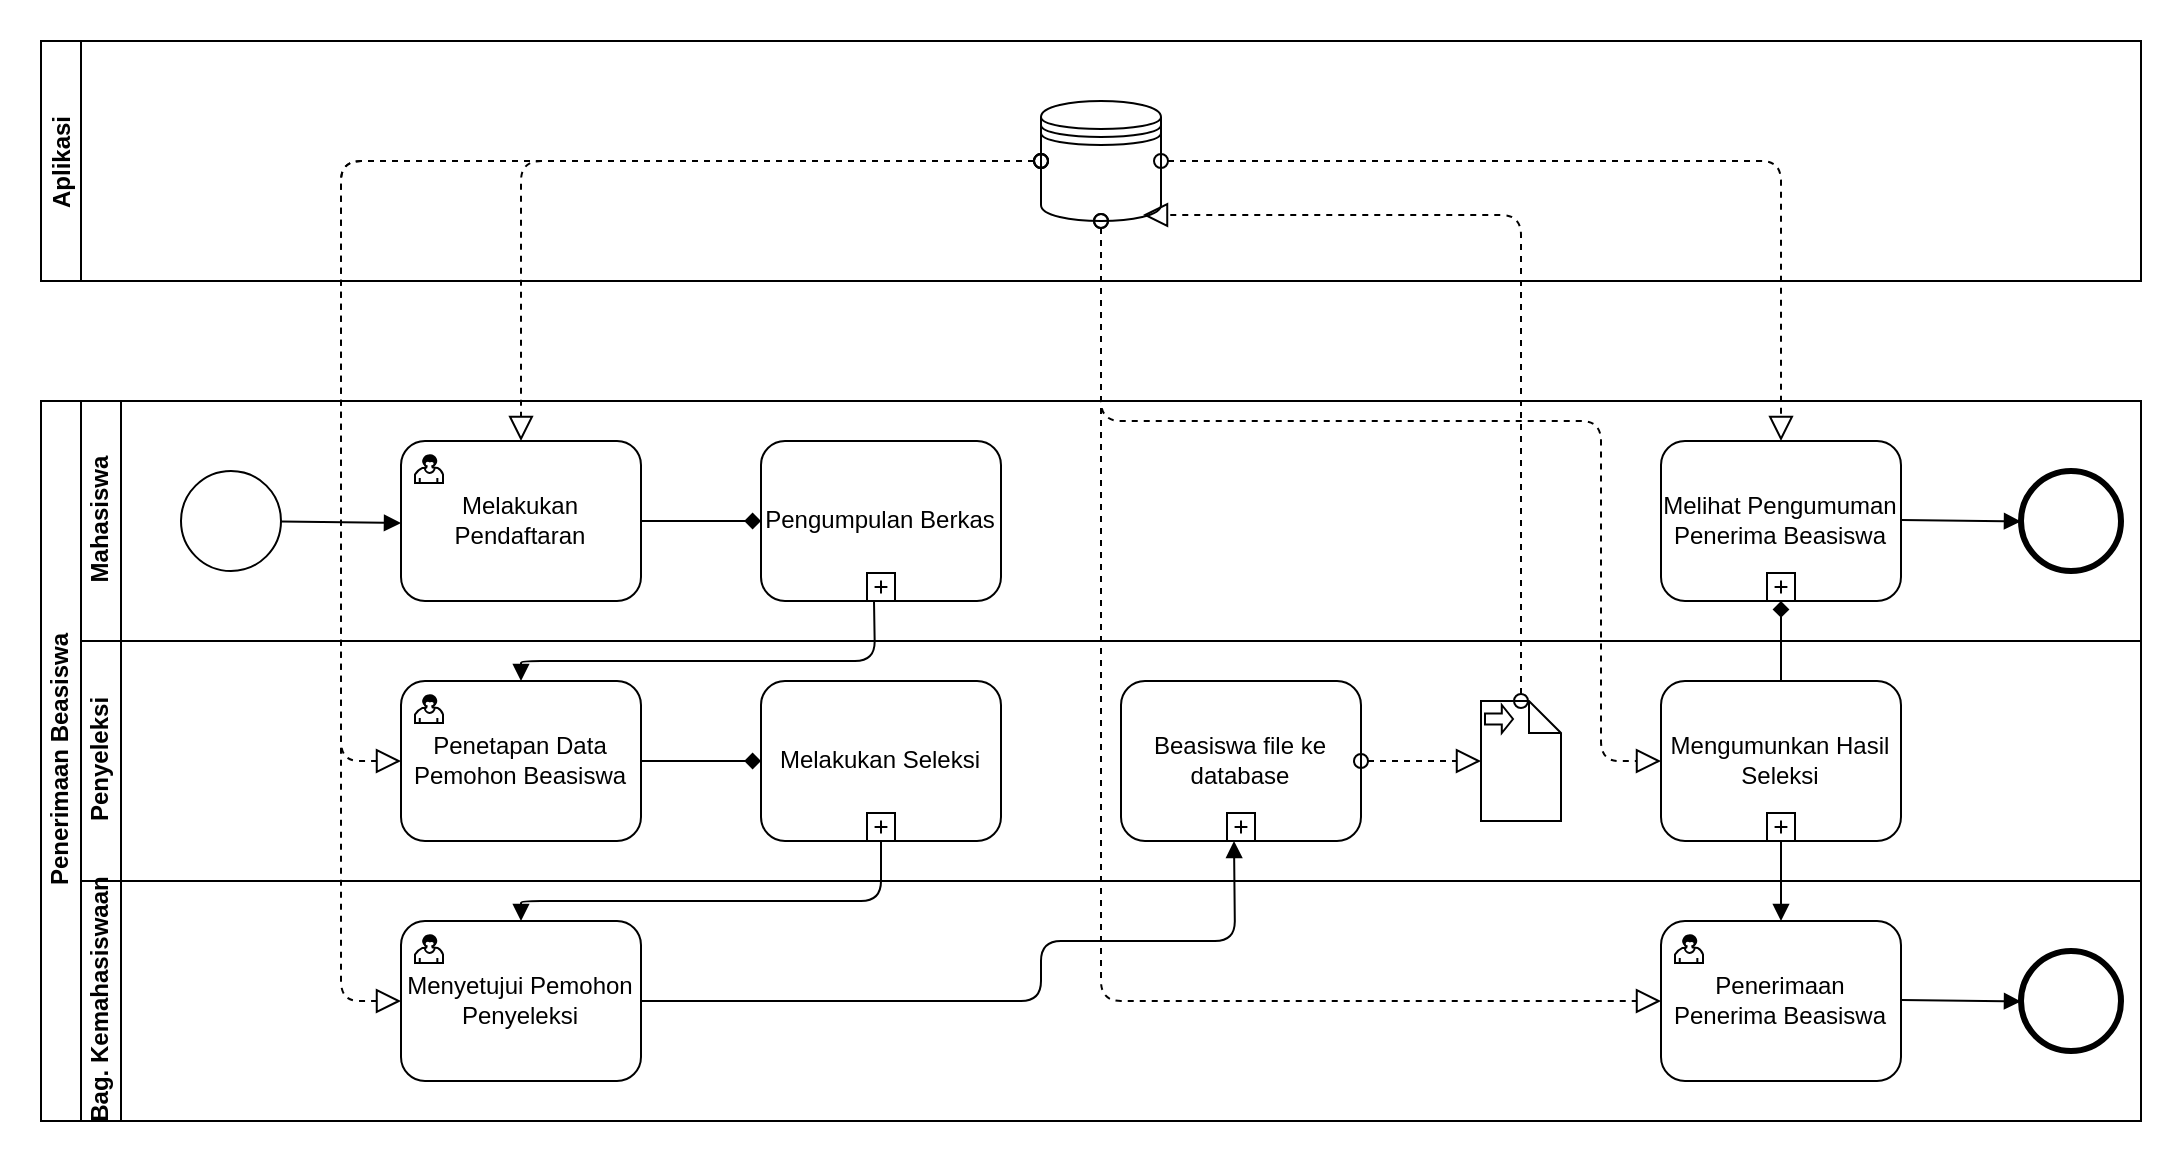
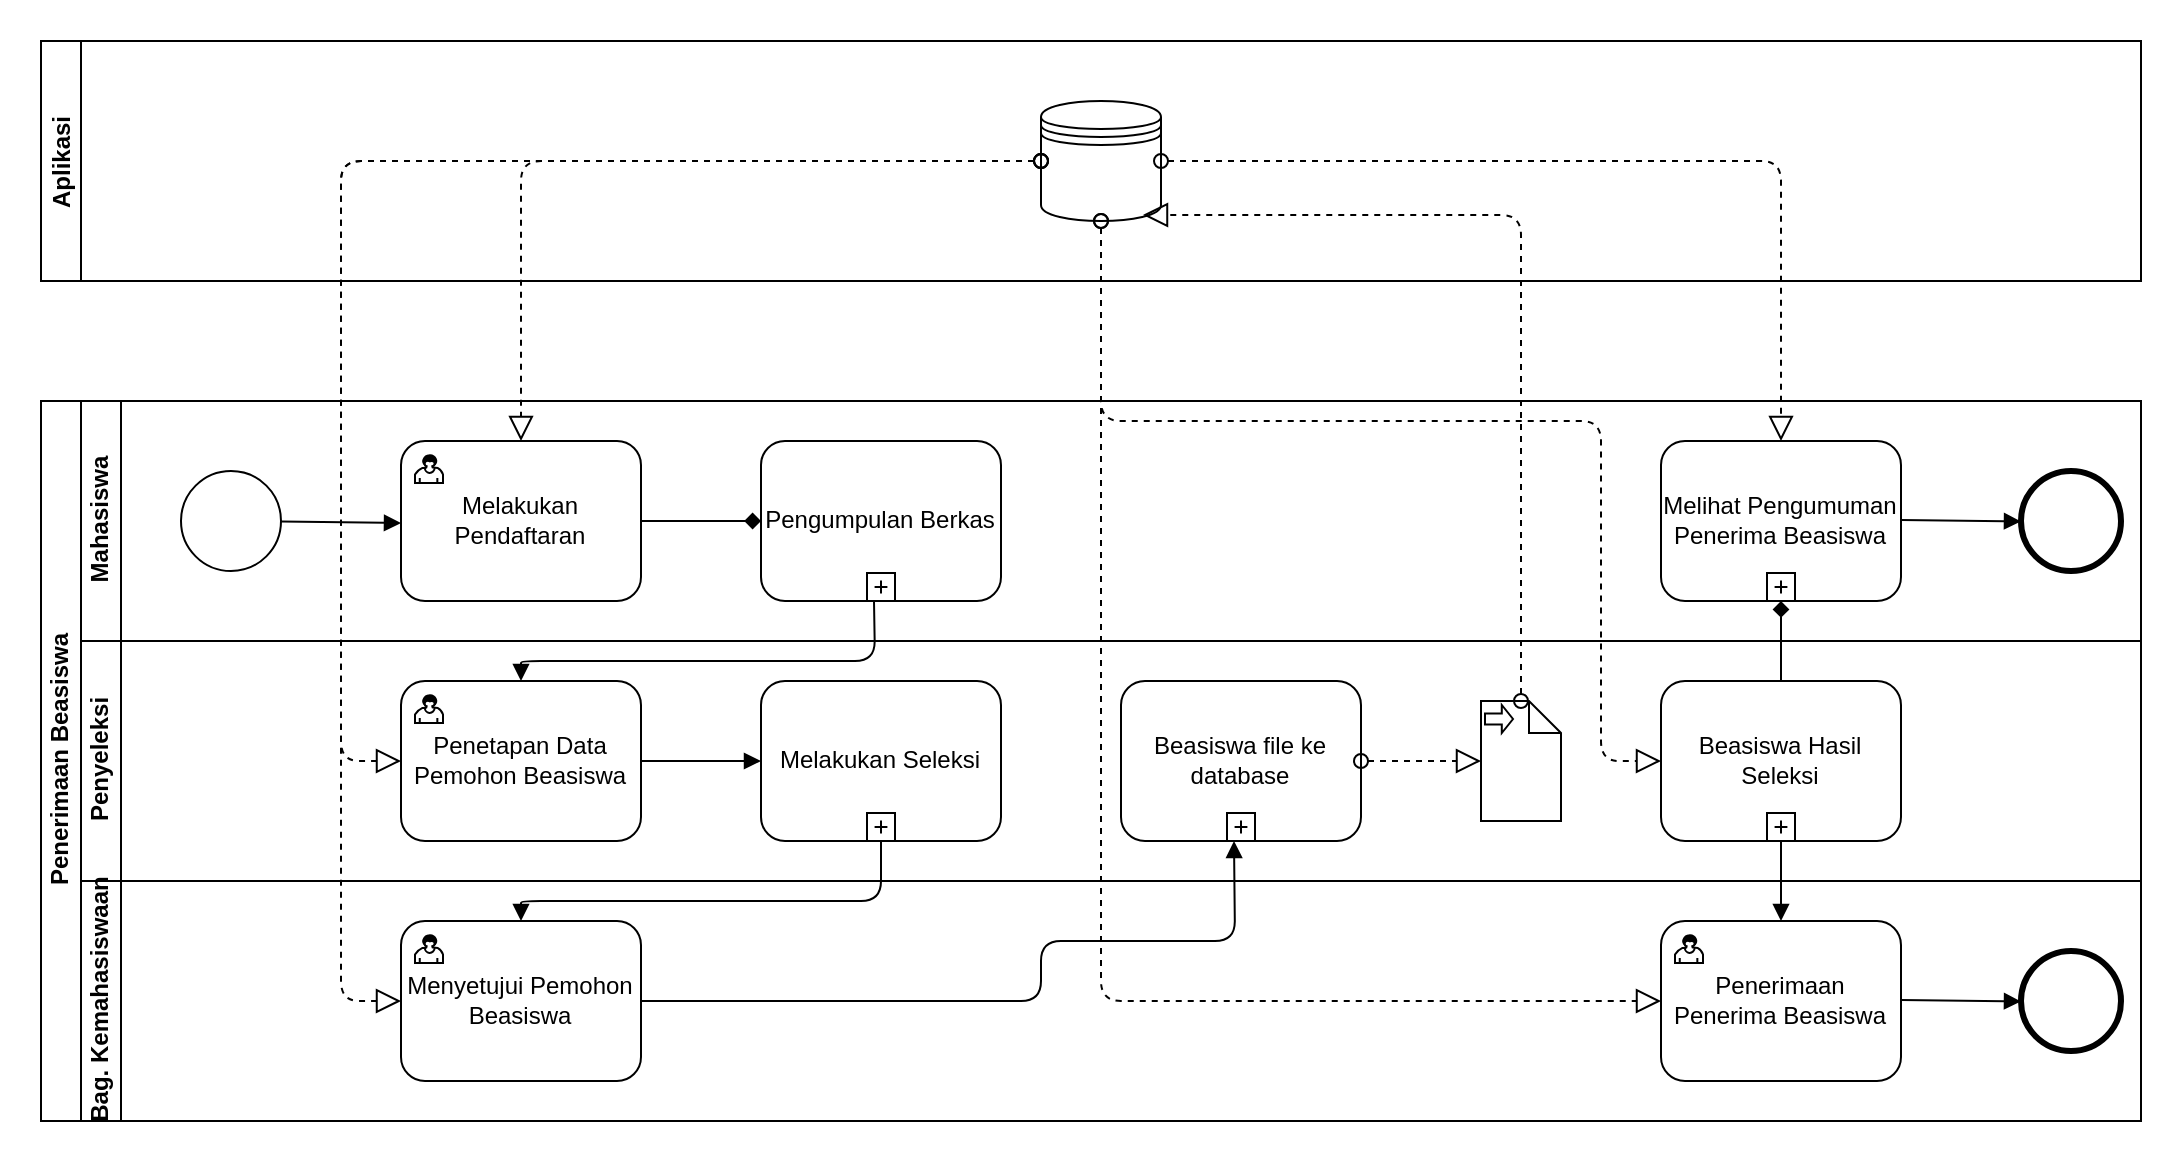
edge "Penetapan Data Pemohon Beasiswa" -> "Melakukan Seleksi": arrowhead diamond -> block
node "Mengumunkan Hasil Seleksi": label "Mengumunkan Hasil Seleksi" -> "Beasiswa Hasil Seleksi"
node "Menyetujui Pemohon Penyeleksi": label "Menyetujui Pemohon Penyeleksi" -> "Menyetujui Pemohon Beasiswa"
